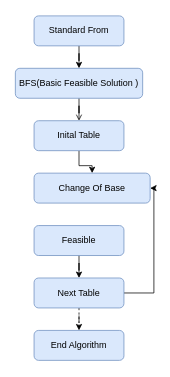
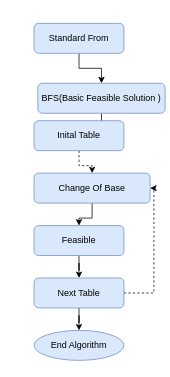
node "Standard From": moved (79, 30) -> (79, 38)
node "BFS(Basic Feasible Solution )": moved (79, 83) -> (102, 98)
edge "Inital Table" -> "Change Of Base": style solid -> dashed
edge "Change Of Base" -> "Feasible": added
edge "Next Table" -> "Change Of Base": style solid -> dashed
edge "Next Table" -> "End Algorithm": style dashed -> solid
node "End Algorithm": shape rounded rectangle -> ellipse
